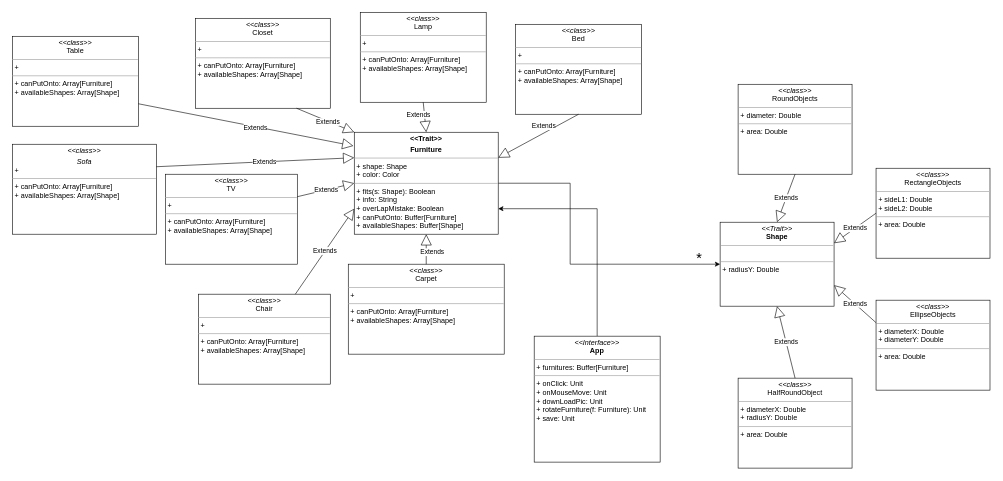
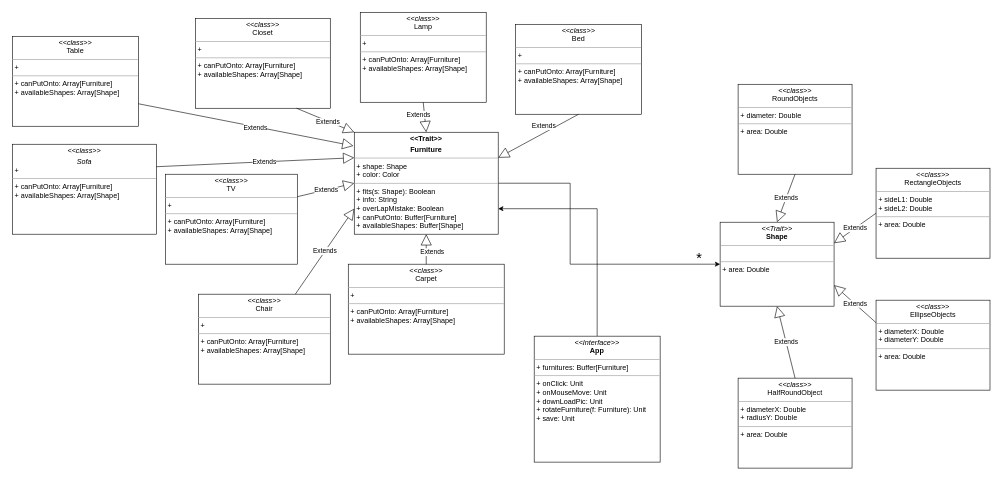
node "<<Trait>> Shape + radiusY: Double": label "<<Trait>> Shape + radiusY: Double" -> "<<Trait>> Shape + area: Double"
